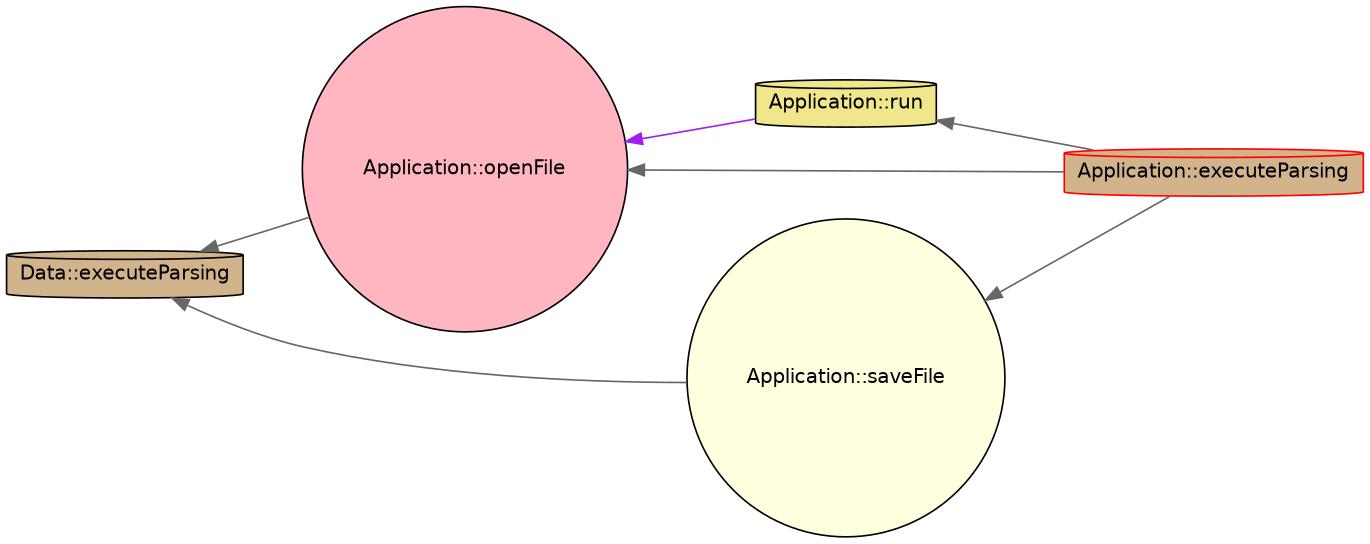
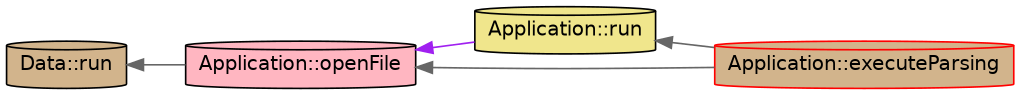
node "Application::openFile": shape circle -> cylinder
node "Data::executeParsing": label "Data::executeParsing" -> "Data::run"
node "Application::saveFile": removed
